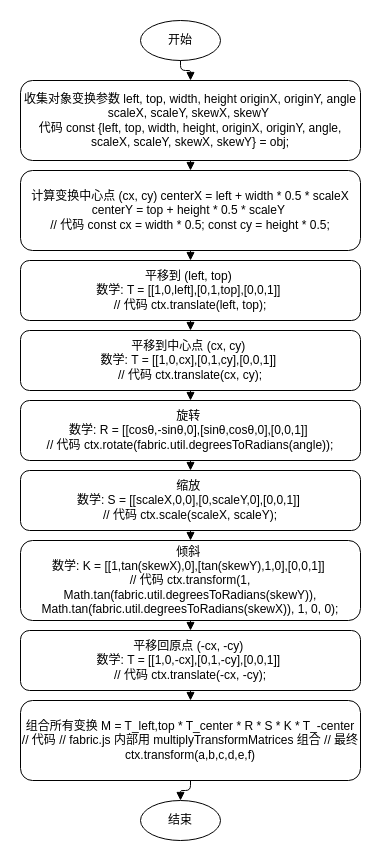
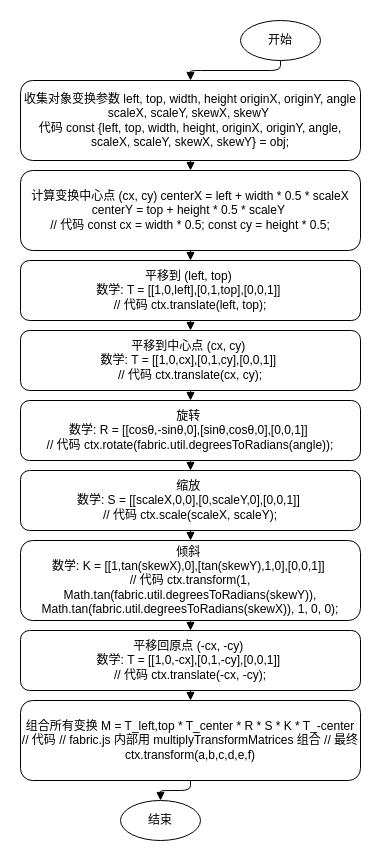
node "开始": moved (181, 41) -> (281, 41)
node "结束": moved (181, 821) -> (161, 821)
